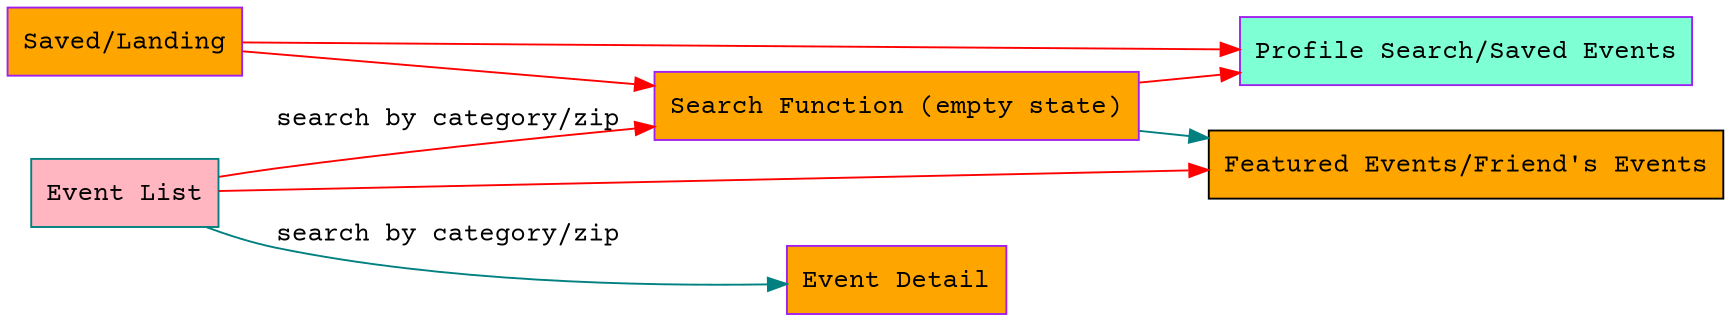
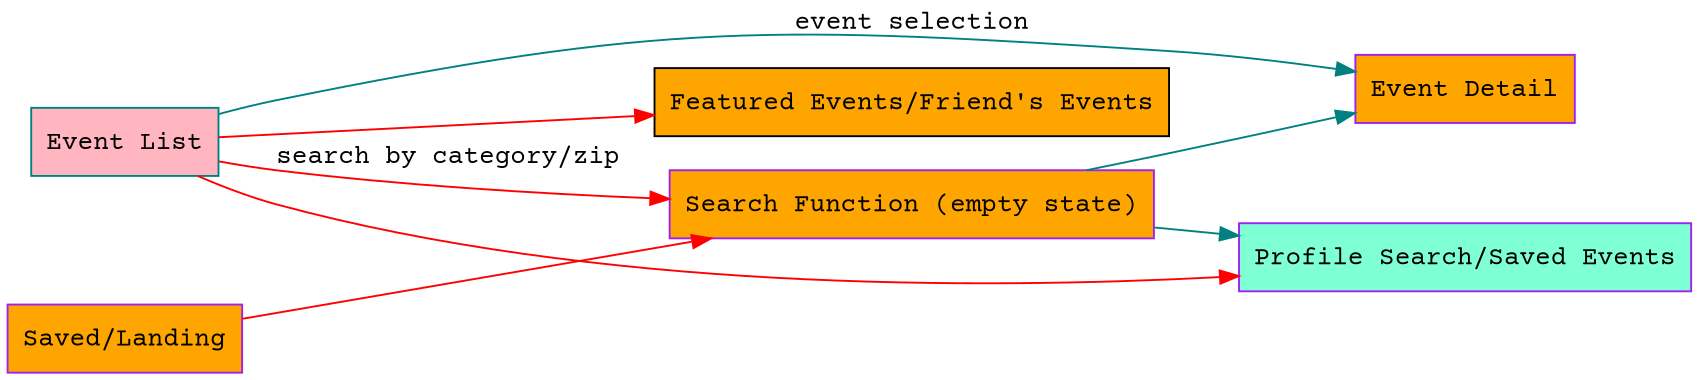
edge "Saved/Landing" -> "Profile Search/Saved Events": now "Event List" -> "Profile Search/Saved Events"
edge "Search Function (empty state)" -> "Profile Search/Saved Events": color red -> teal
edge "Search Function (empty state)" -> "Featured Events/Friend's Events": now "Search Function (empty state)" -> "Event Detail"
edge "Event List" -> "Event Detail": label "search by category/zip" -> "event selection"
